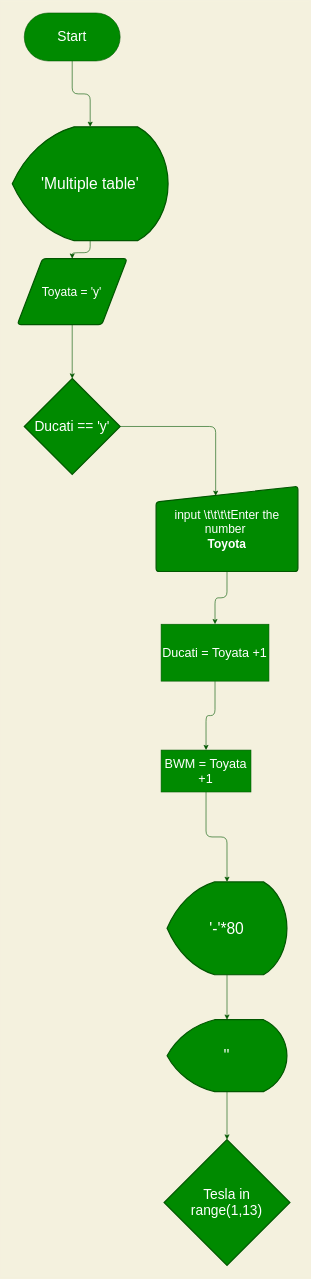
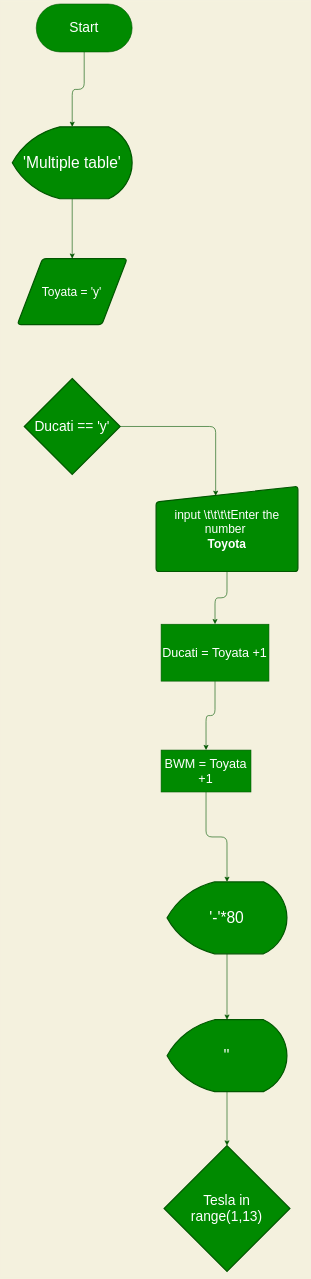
node "Start": moved (72, 36) -> (84, 27)
node "'Multiple table'": size 156x114 -> 120x72
edge "Toyata = 'y'" -> "Ducati == 'y'": removed
node "'-'*80": size 120x93 -> 120x72
node "Tesla in range(1,13)": moved (227, 1203) -> (227, 1209)
